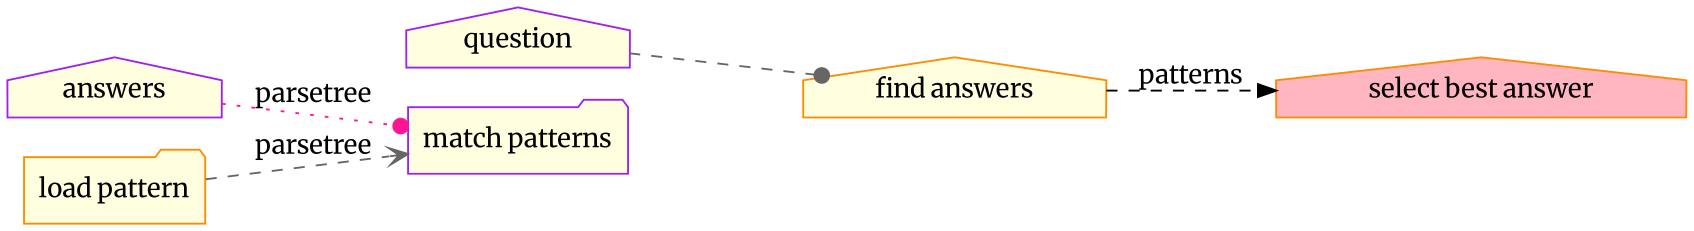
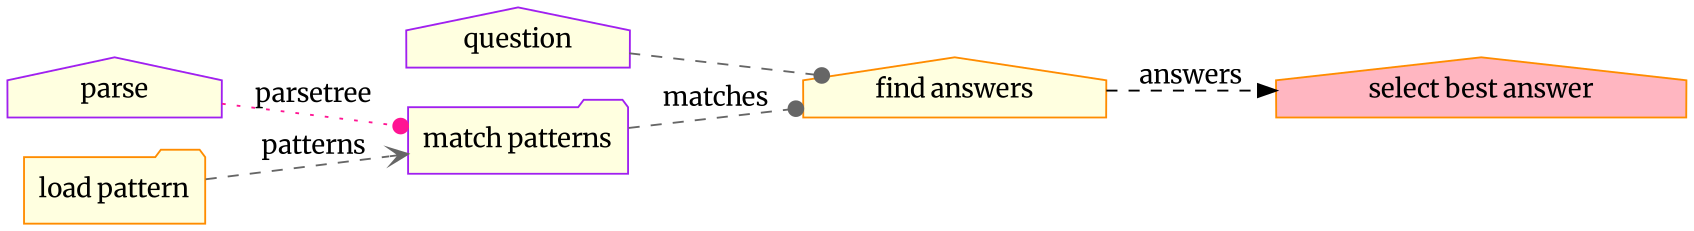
edge "find answers" -> "select best answer": label "patterns" -> "answers"
node "answers": label "answers" -> "parse"
edge "match patterns" -> "find answers": added, label "matches"
edge "load pattern" -> "match patterns": label "parsetree" -> "patterns"
